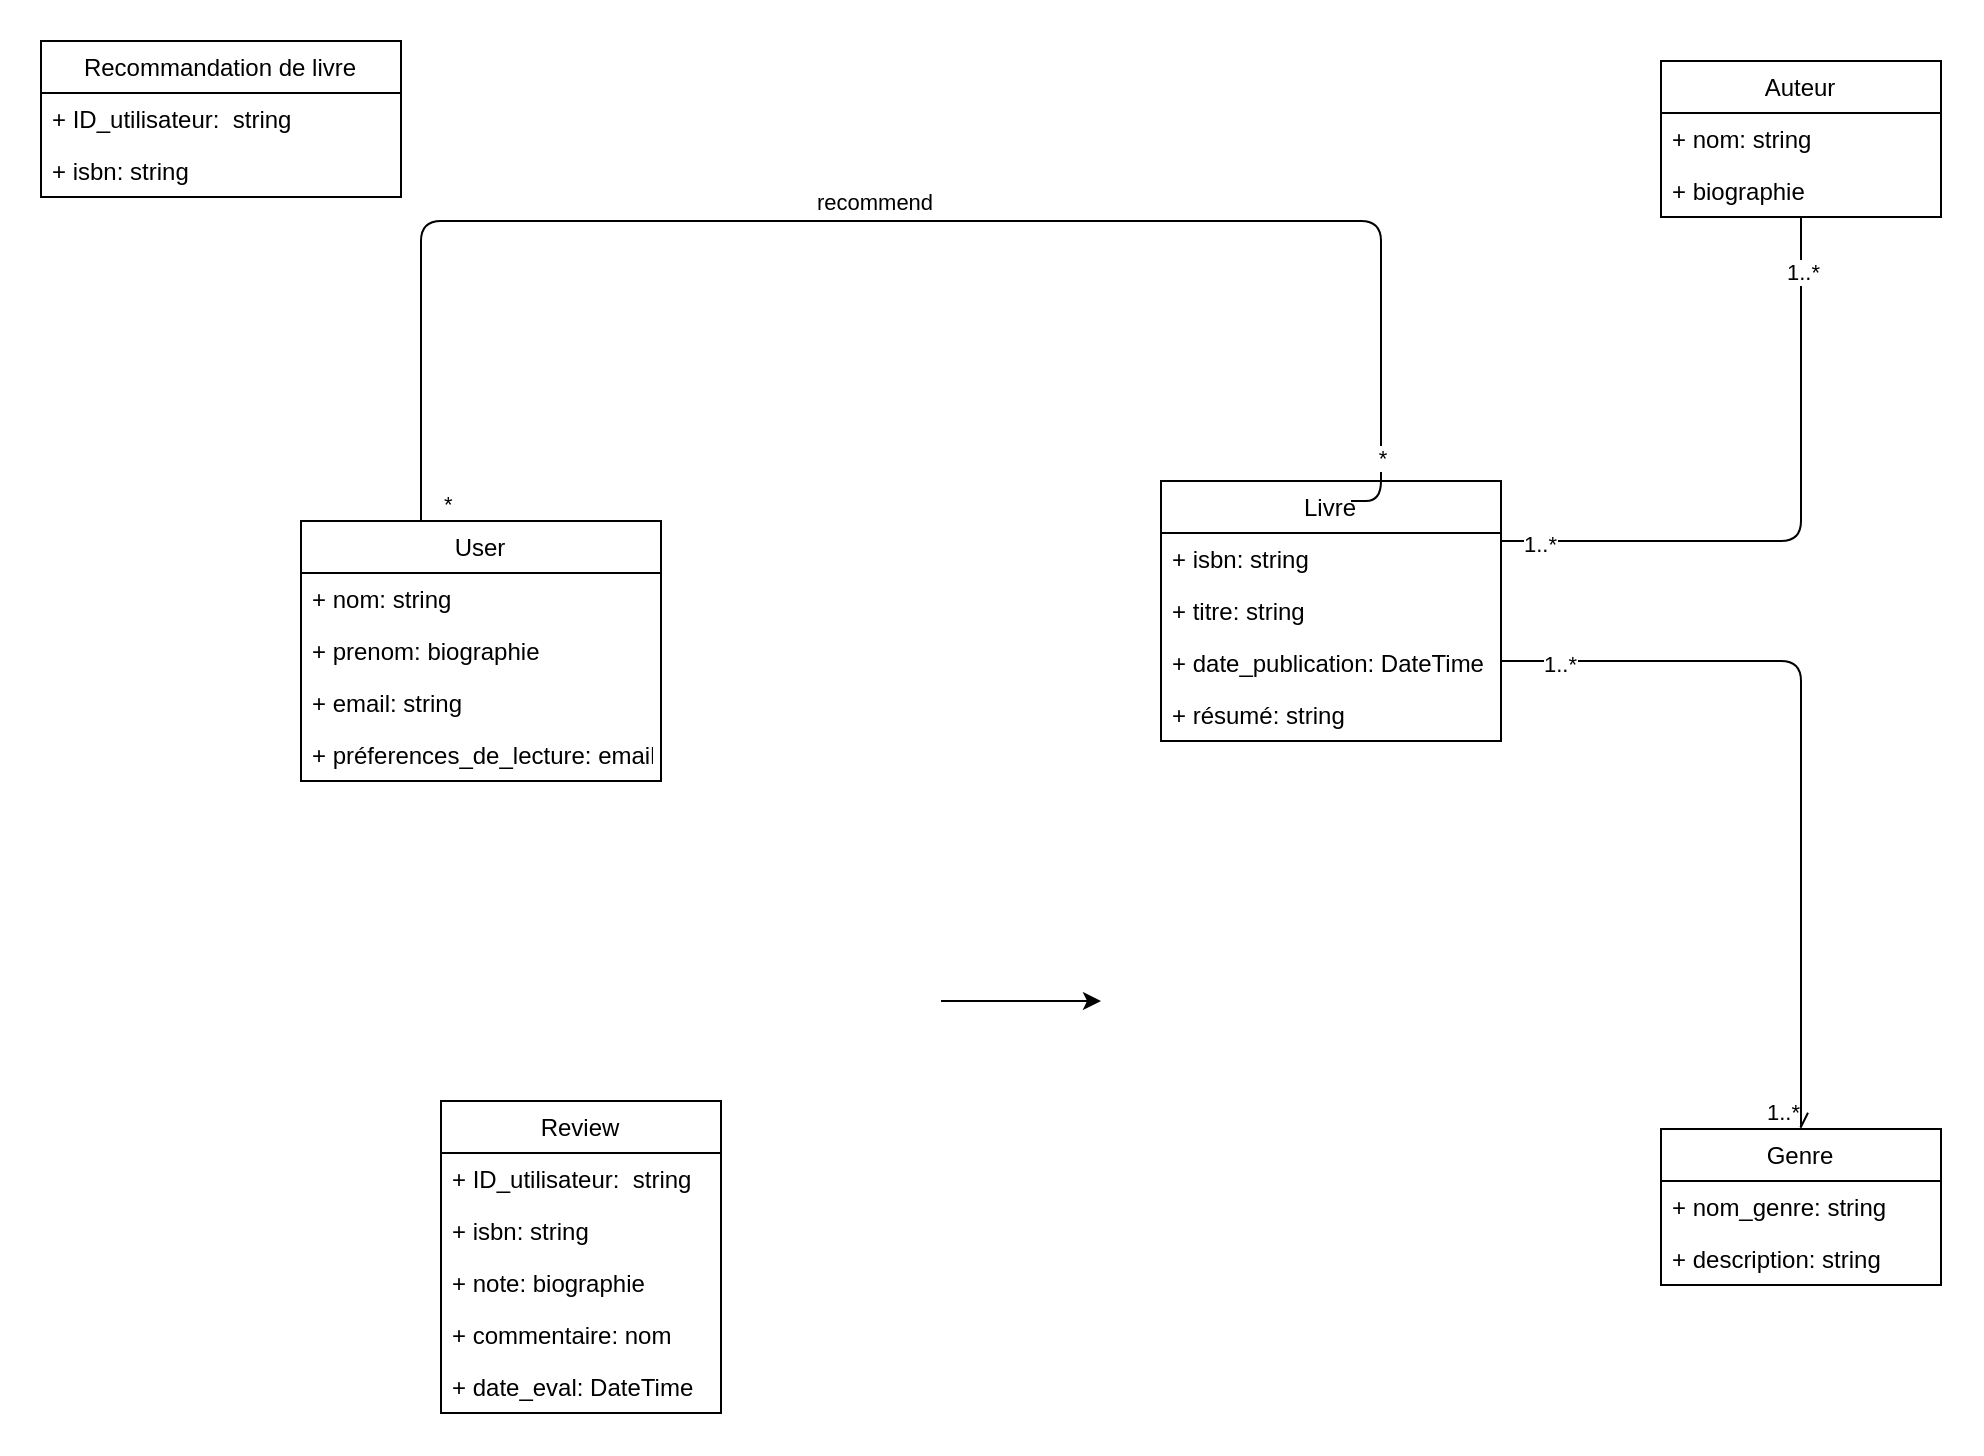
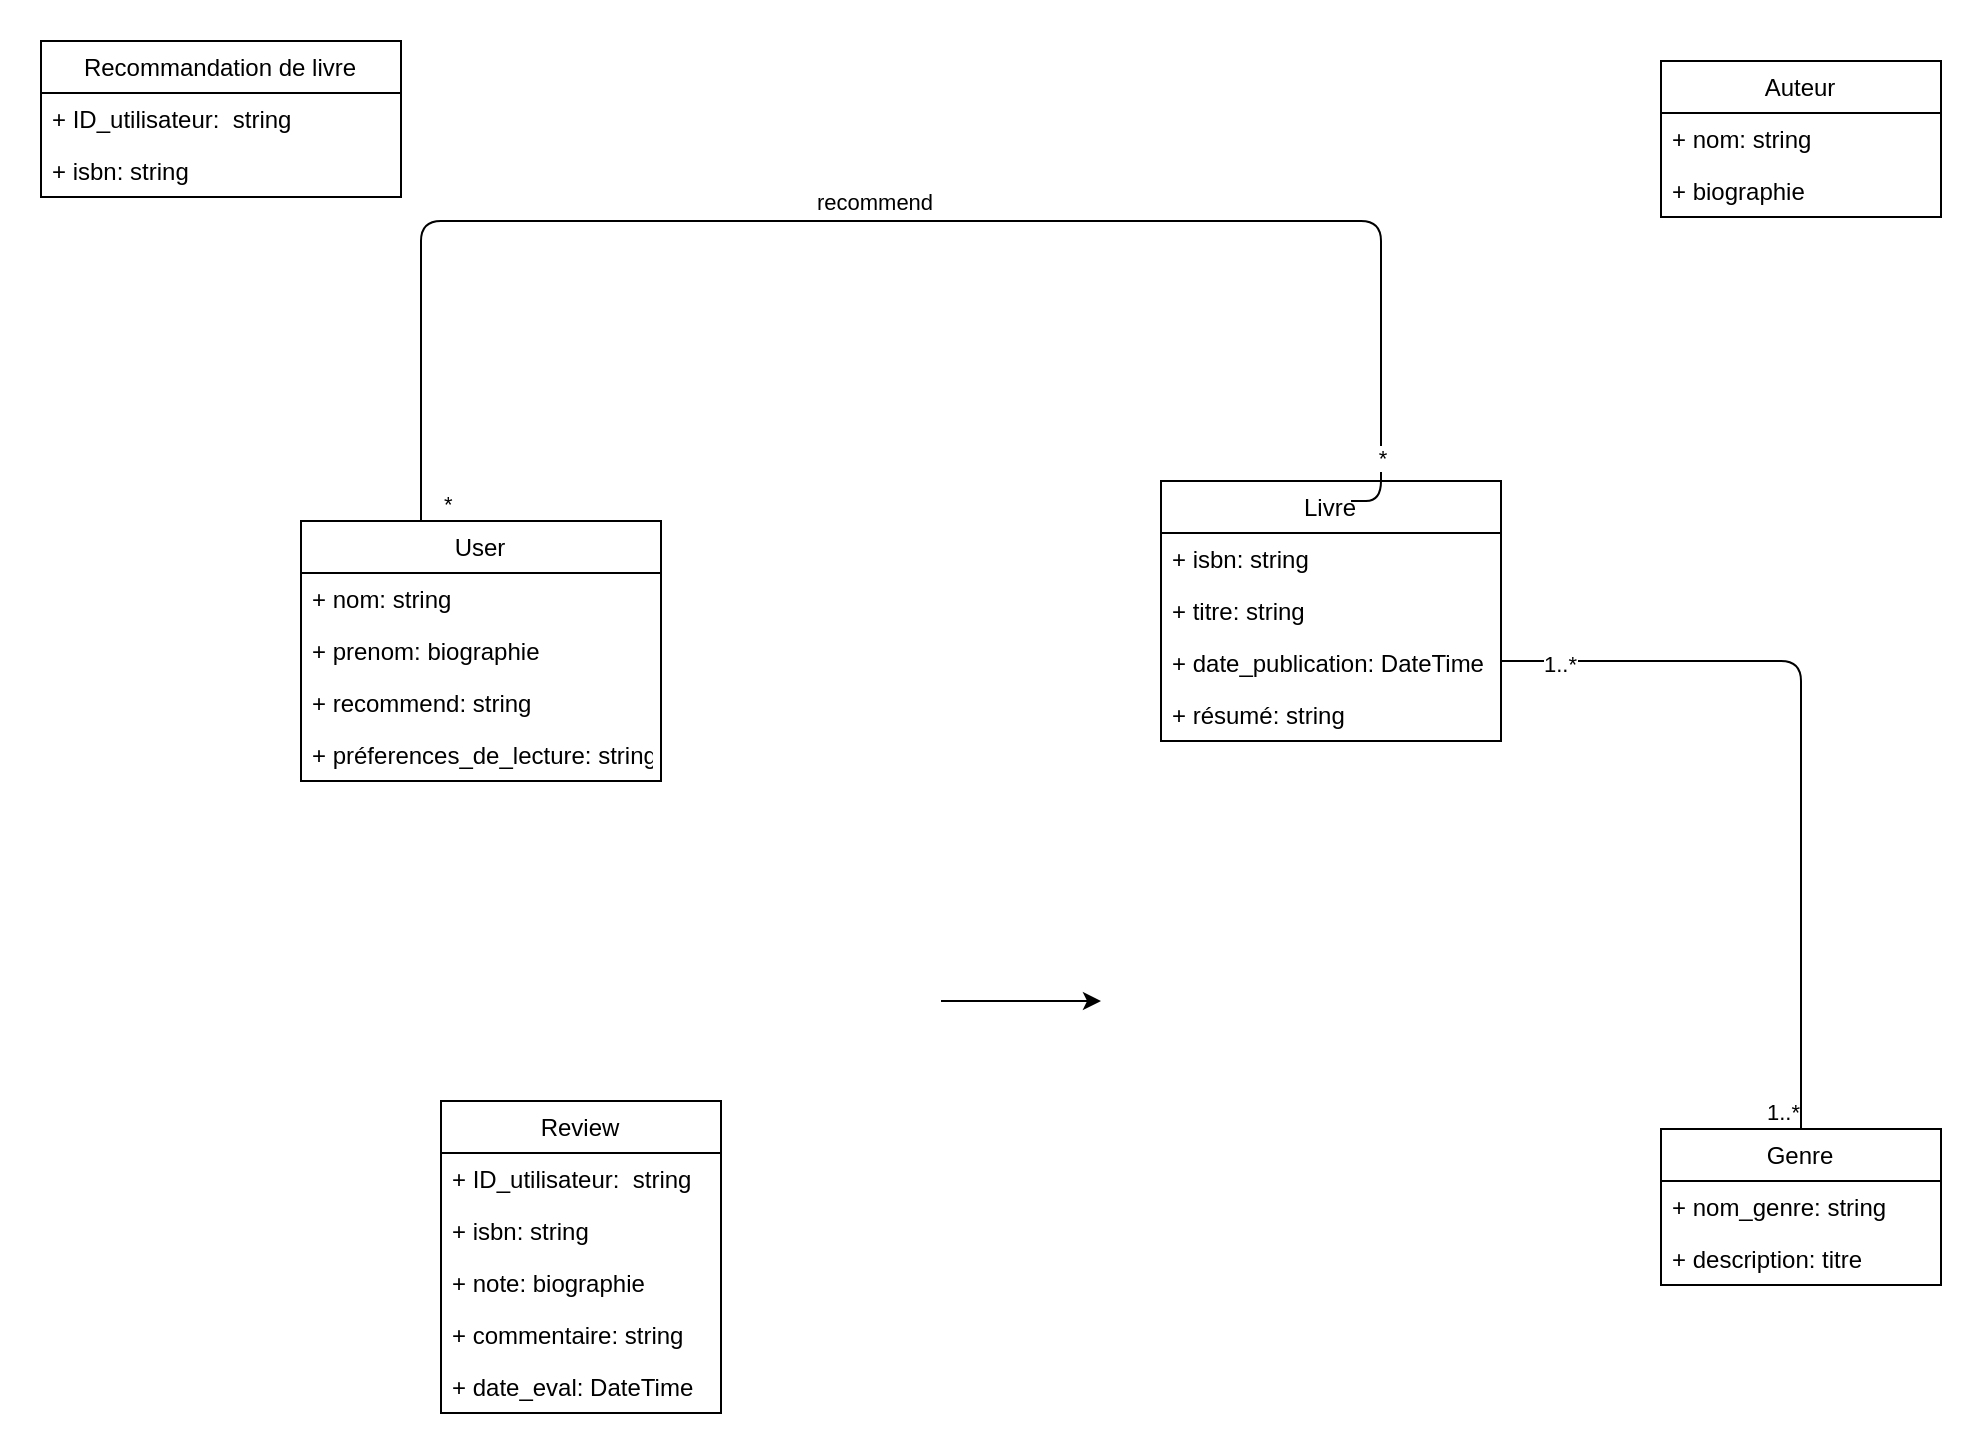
edge "Auteur" -- "Livre": removed, labels "1..*", "1..*"
node "+ email: string": label "+ email: string" -> "+ recommend: string"
node "+ préferences_de_lecture: email": label "+ préferences_de_lecture: email" -> "+ préferences_de_lecture: string"
edge "Livre" -> "Genre": arrowhead open -> none
node "+ description: string": label "+ description: string" -> "+ description: titre"
node "+ commentaire: nom": label "+ commentaire: nom" -> "+ commentaire: string"
